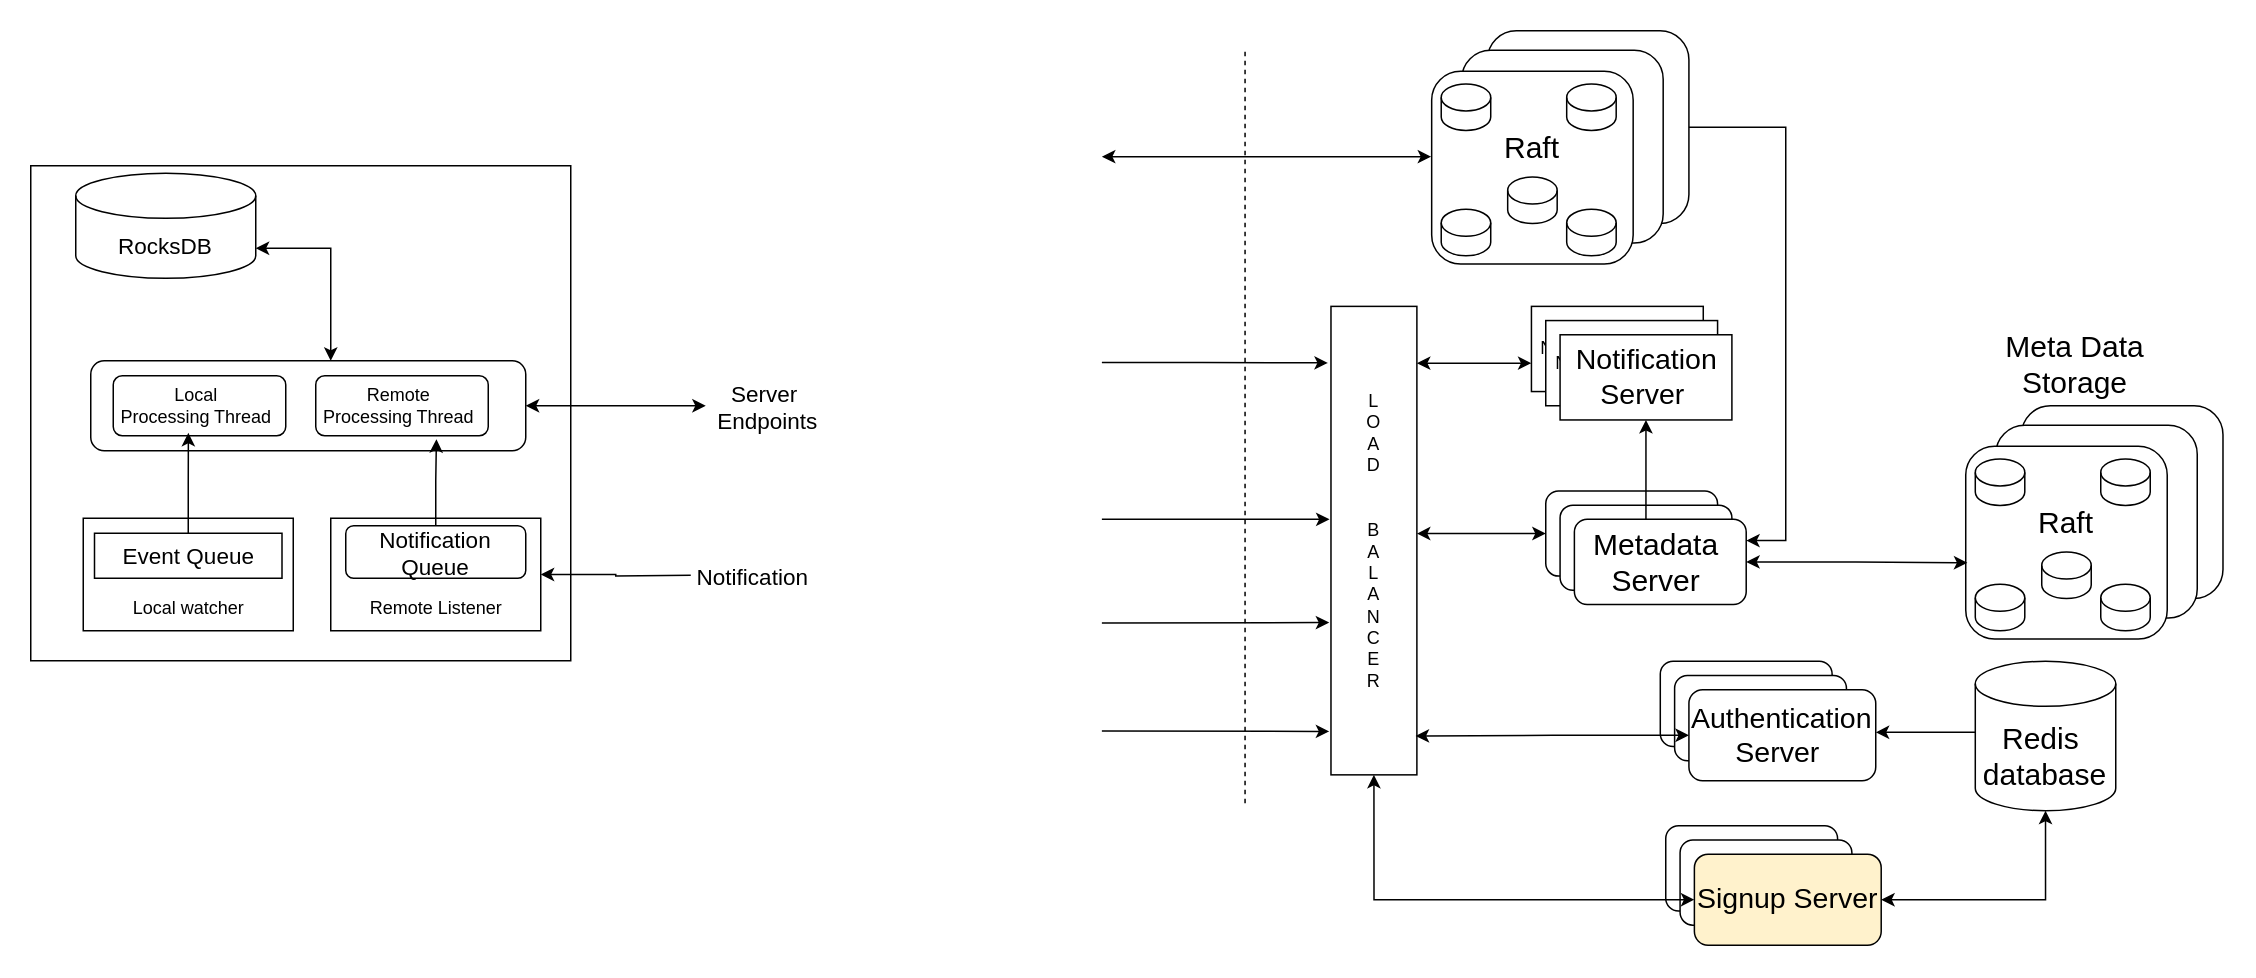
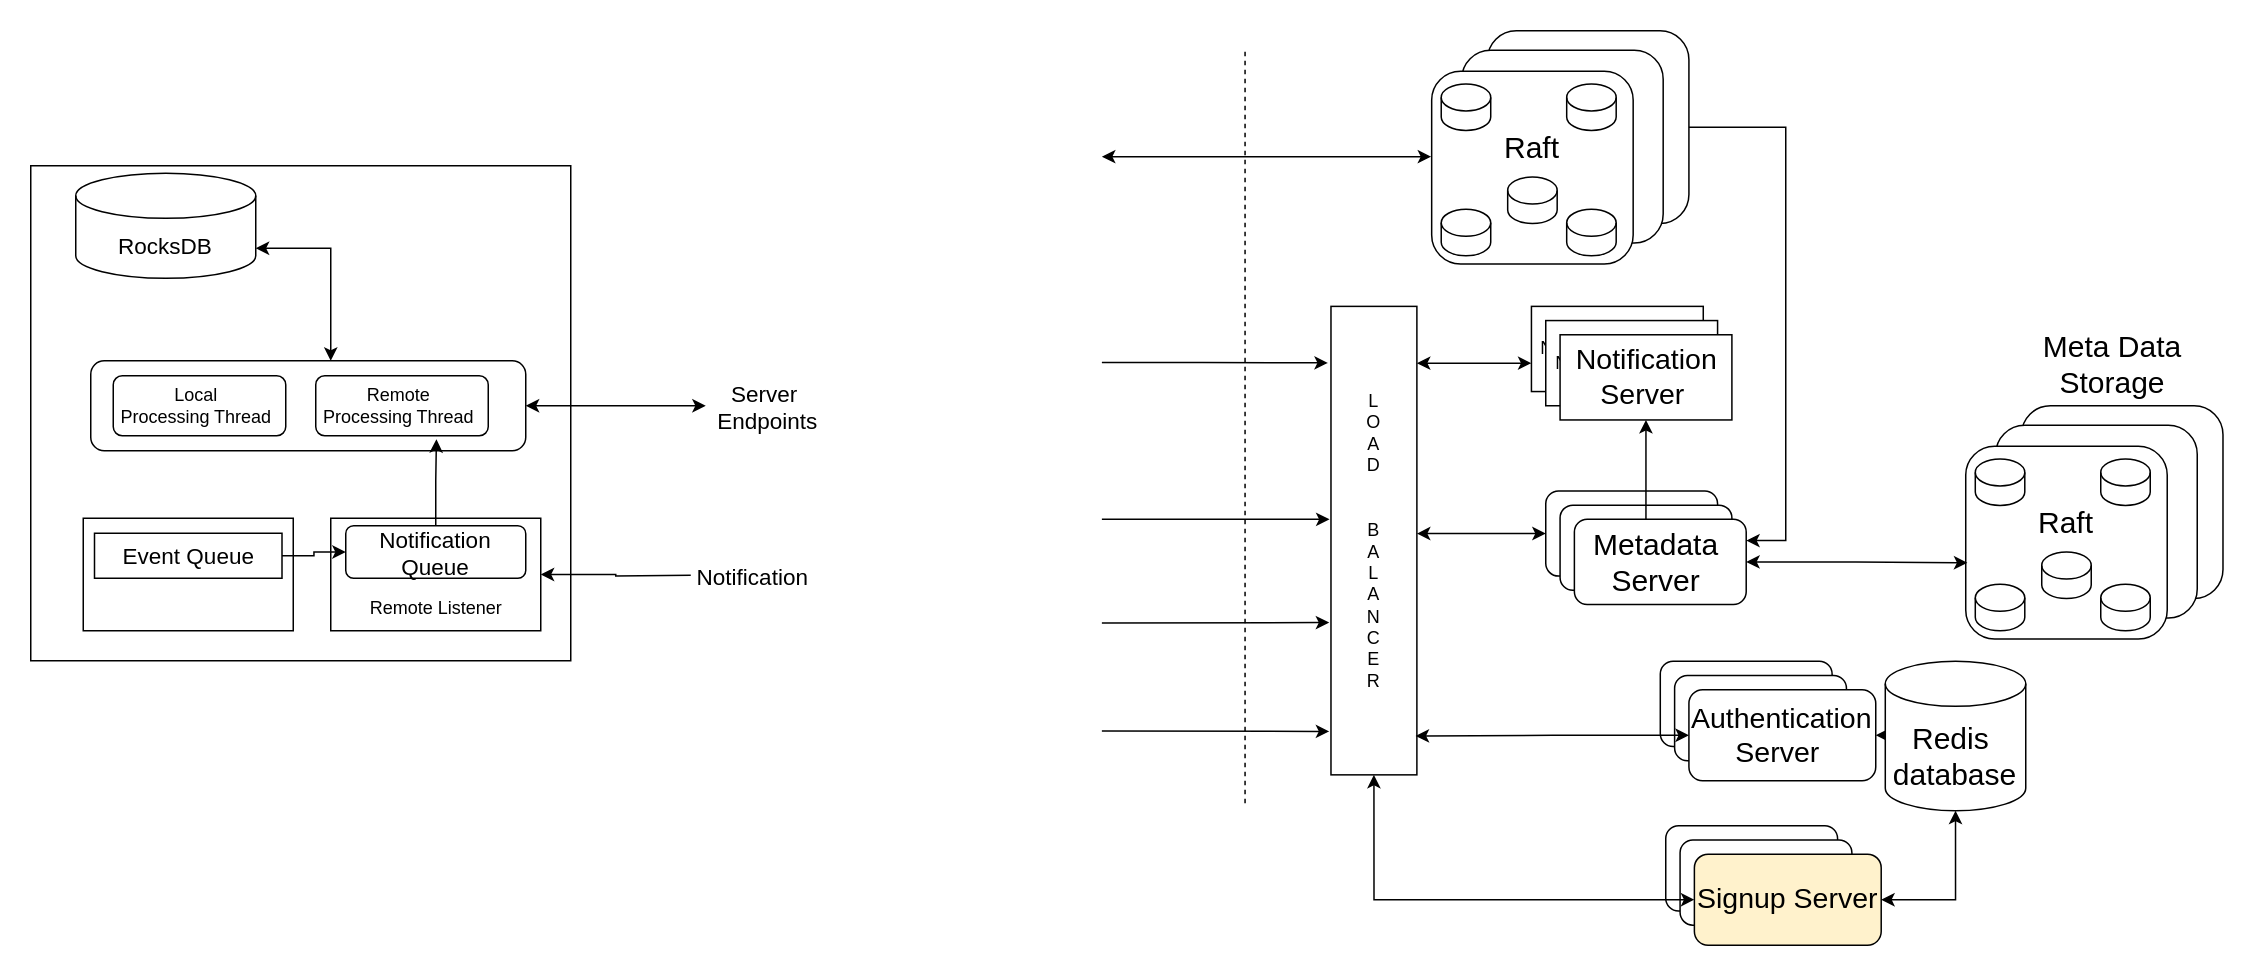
node "Meta Data Storage": moved (2076, 363) -> (2113, 363)
edge "Event Queue" -> "Local Processing Thread": now "Event Queue" -> "Notification Queue"
node "Local watcher": removed
node "Redis database": moved (2046, 736) -> (1956, 736)
